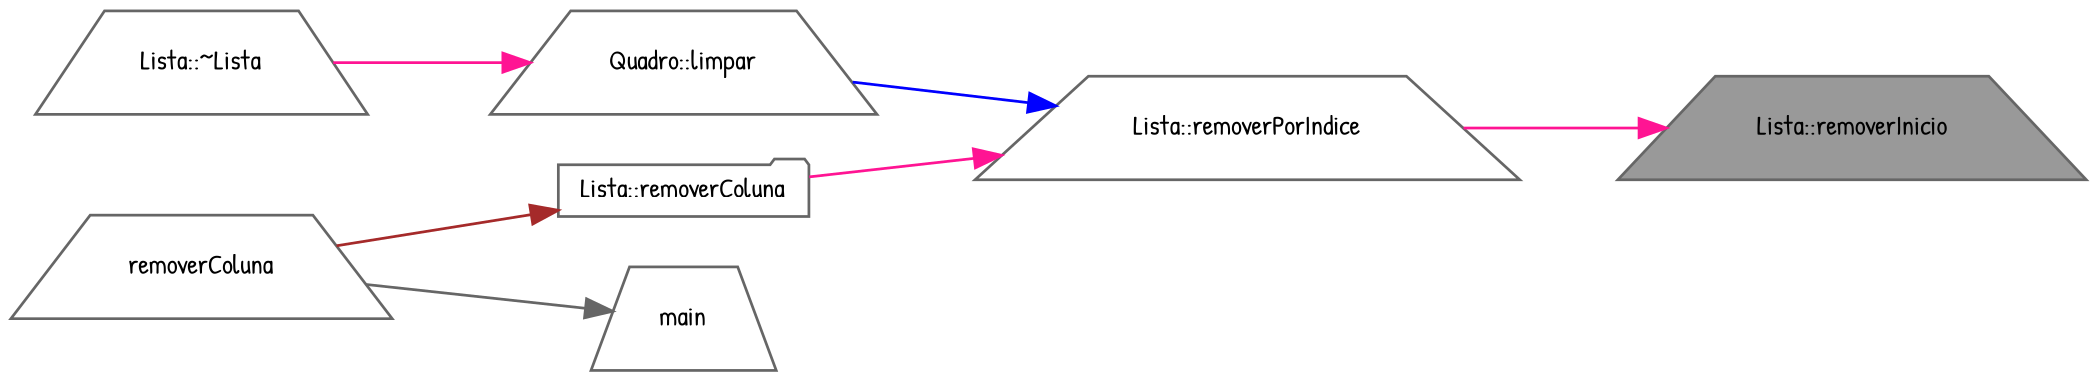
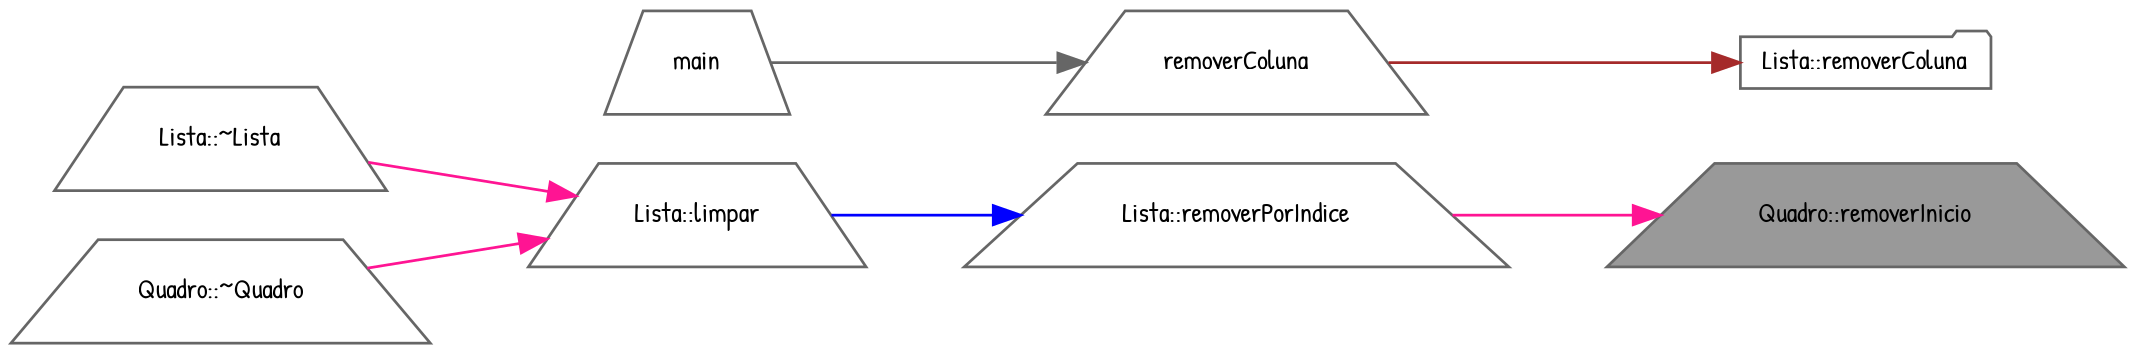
node "Quadro::limpar": label "Quadro::limpar" -> "Lista::limpar"
node "Lista::removerInicio": label "Lista::removerInicio" -> "Quadro::removerInicio"
edge "Lista::removerColuna" -> "Lista::removerPorIndice": removed
node "Quadro::~Quadro": added
edge "removerColuna" -> "main": reversed
